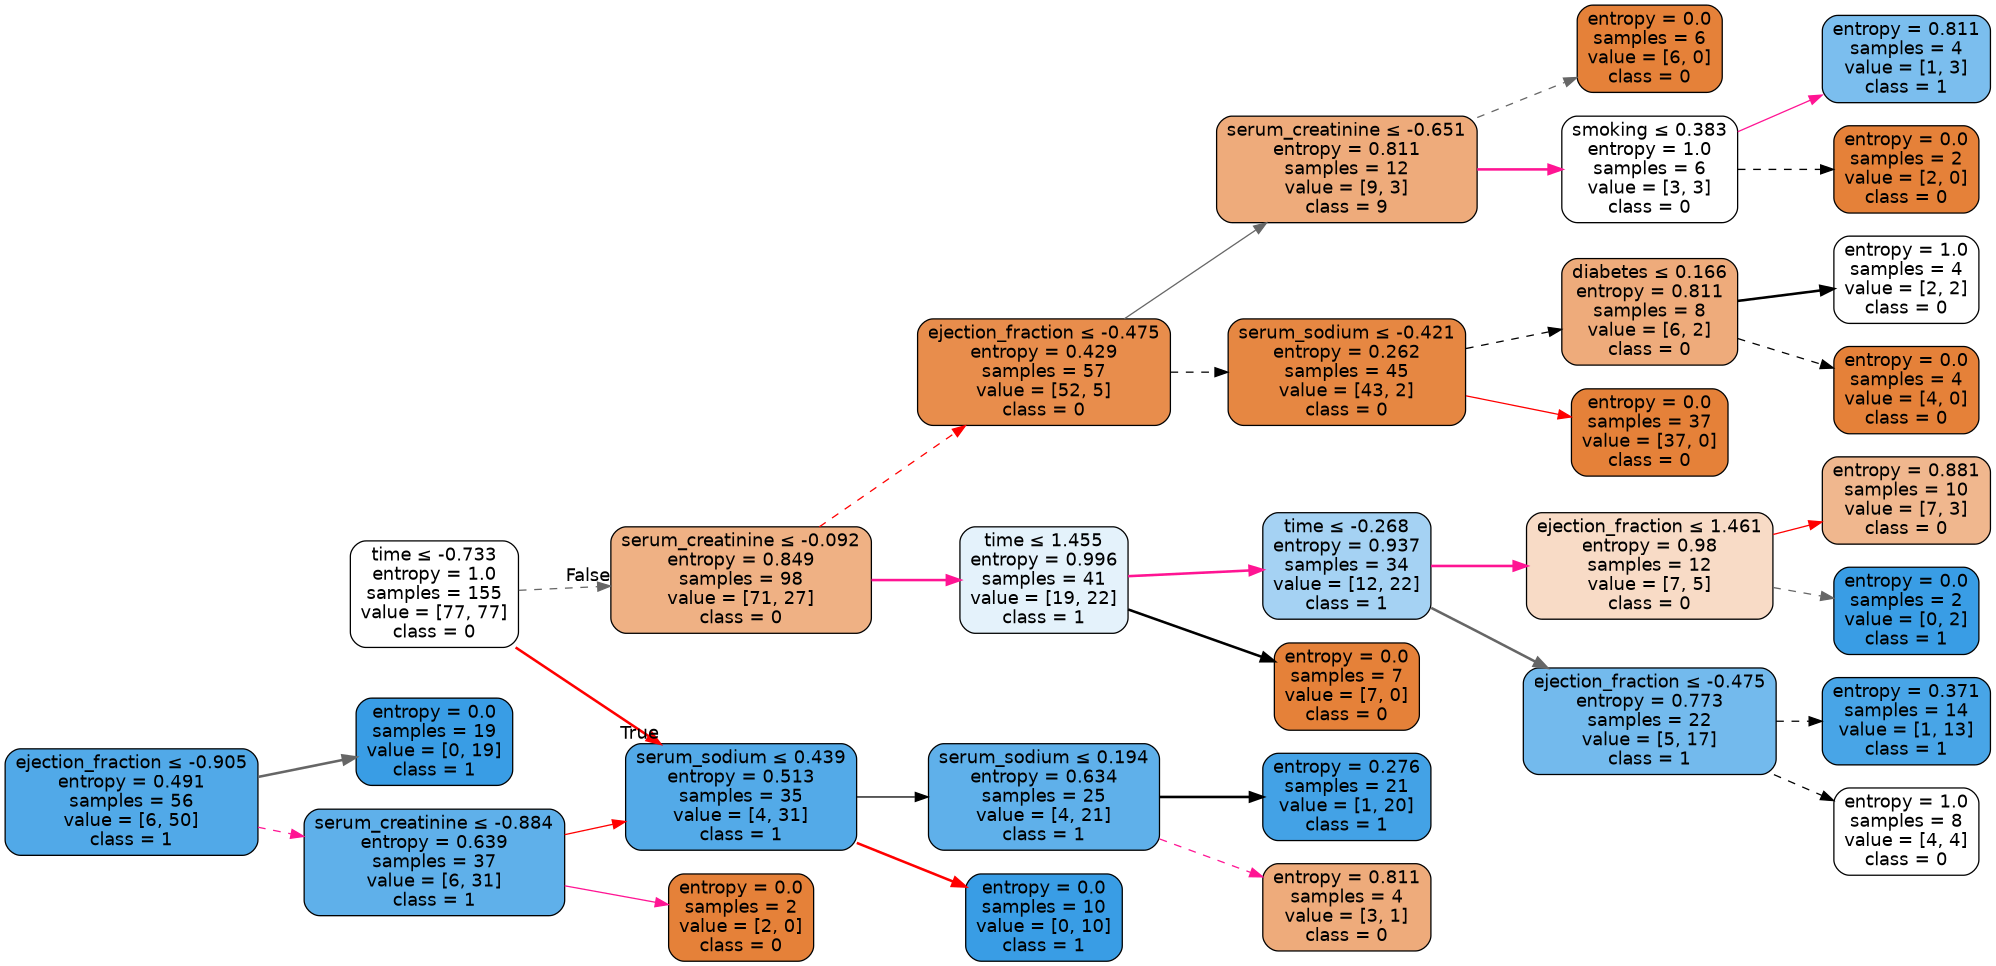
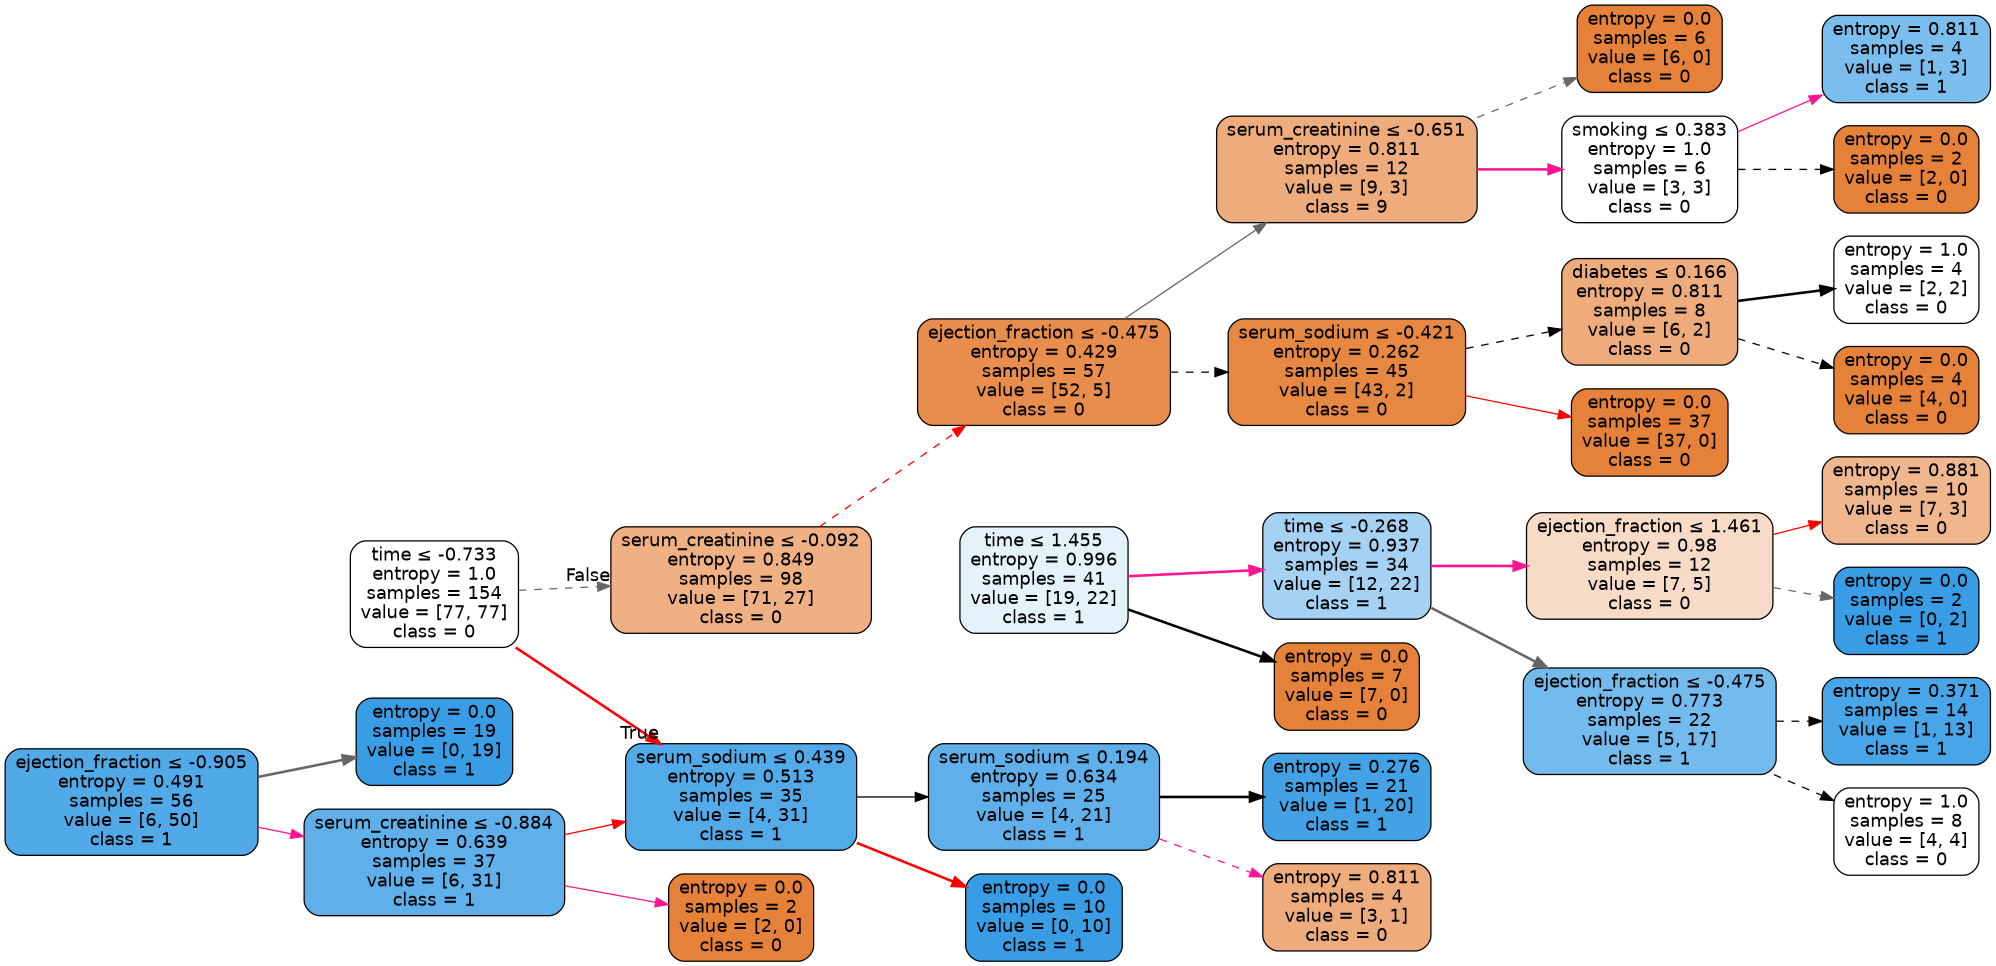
edge "serum_creatinine ≤ -0.092" -> "time ≤ 1.455": removed
node "time ≤ -0.733": text "samples = 155" -> "samples = 154"
edge "ejection_fraction ≤ -0.905" -> "serum_creatinine ≤ -0.884": style dashed -> solid
